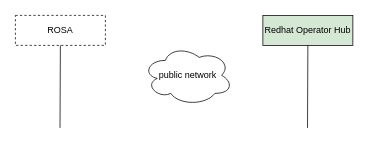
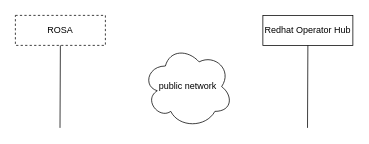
node "Redhat Operator Hub": fillcolor #d5e8d4 -> #ffffff
node "public network": size 90x60 -> 90x83
